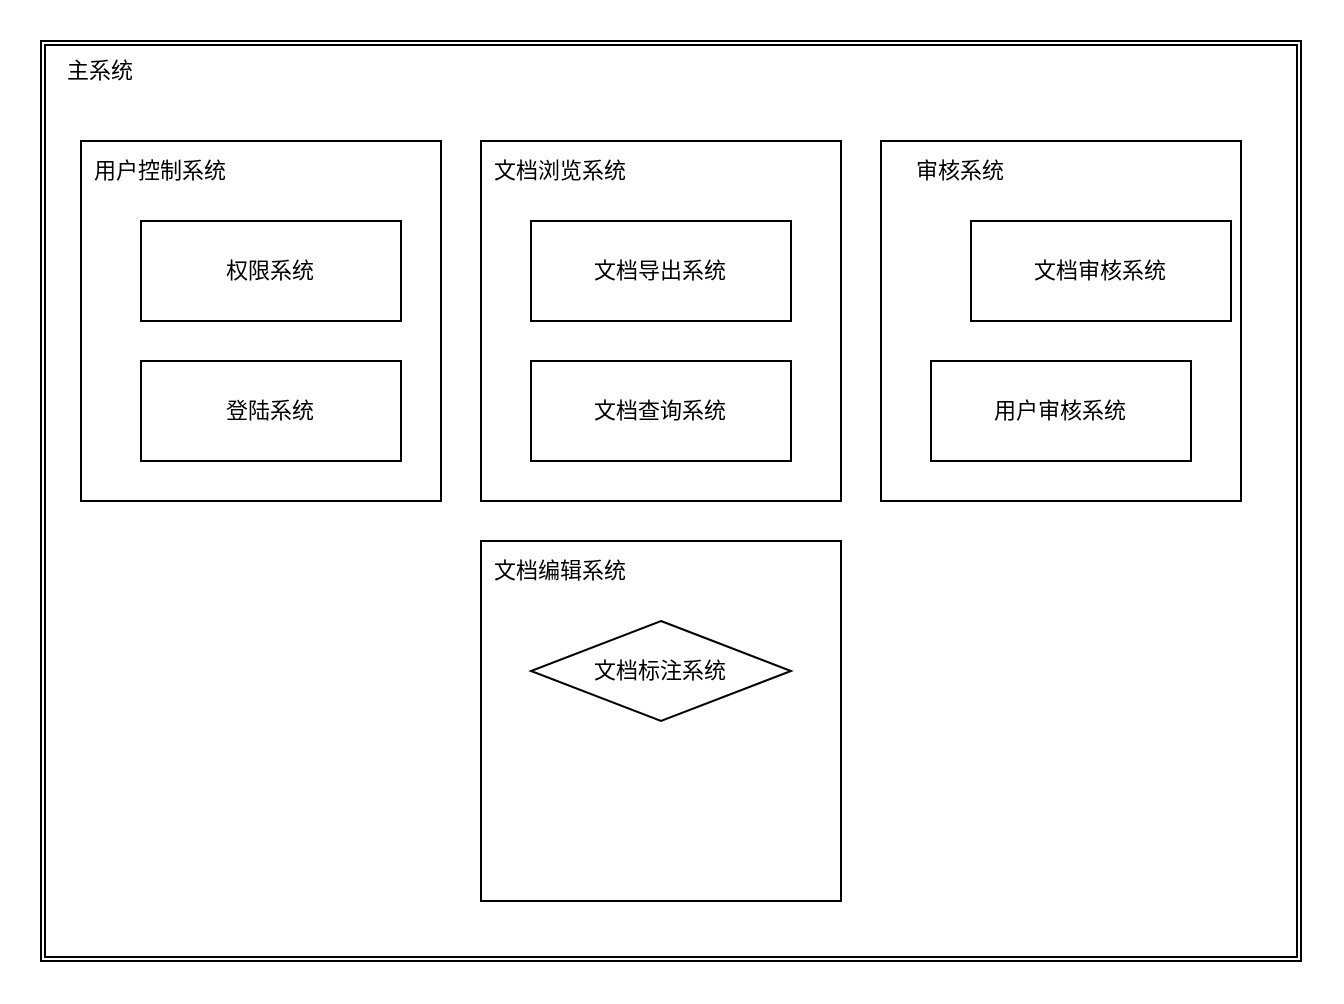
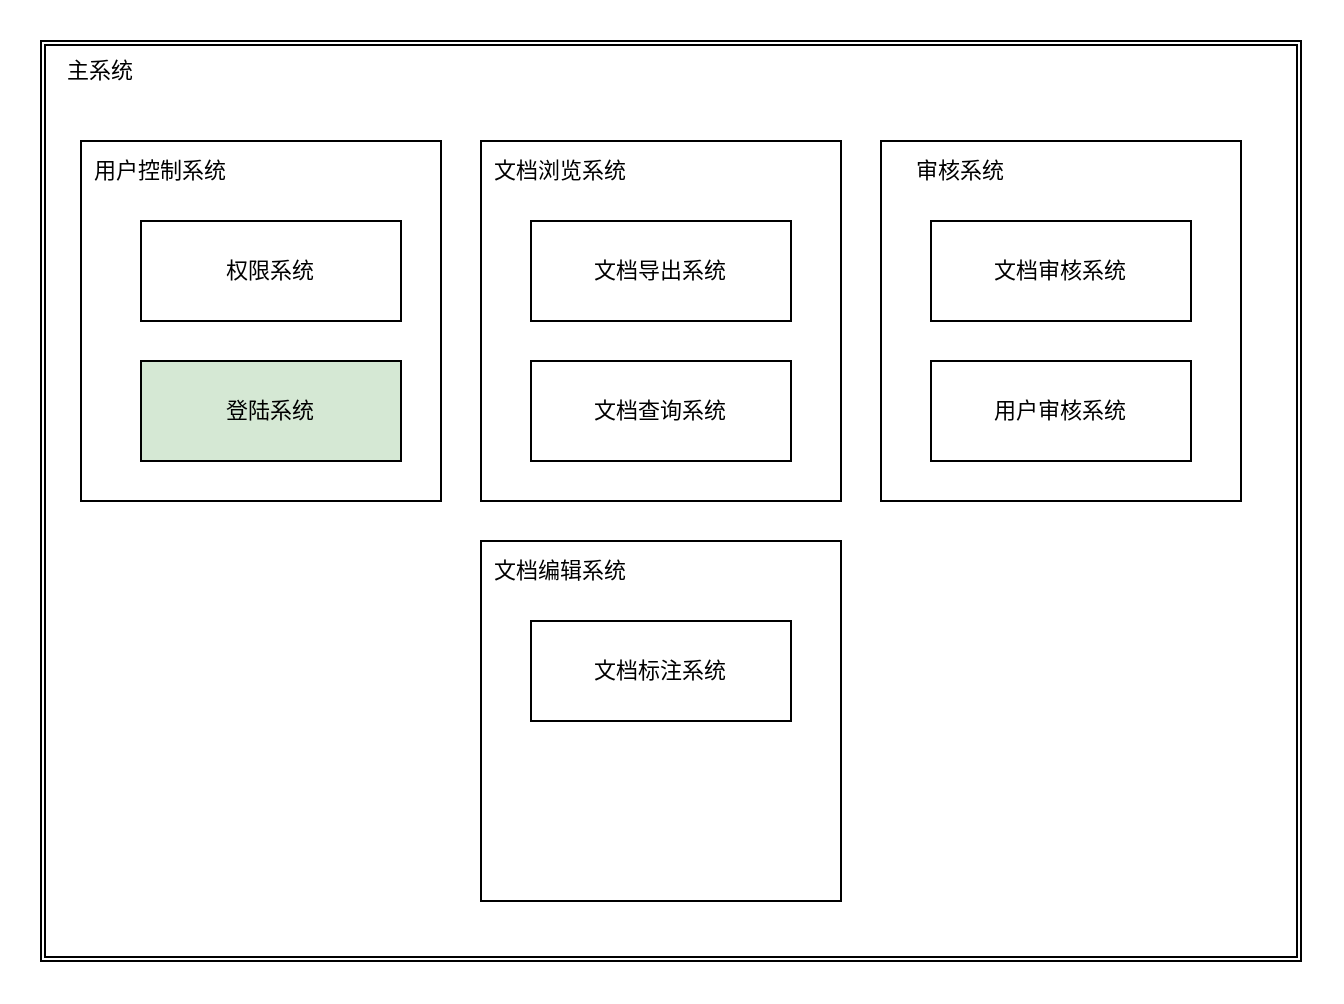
node "文档审核系统": moved (1101, 271) -> (1061, 271)
node "登陆系统": fillcolor #ffffff -> #d5e8d4
node "文档标注系统": shape diamond -> rectangle
